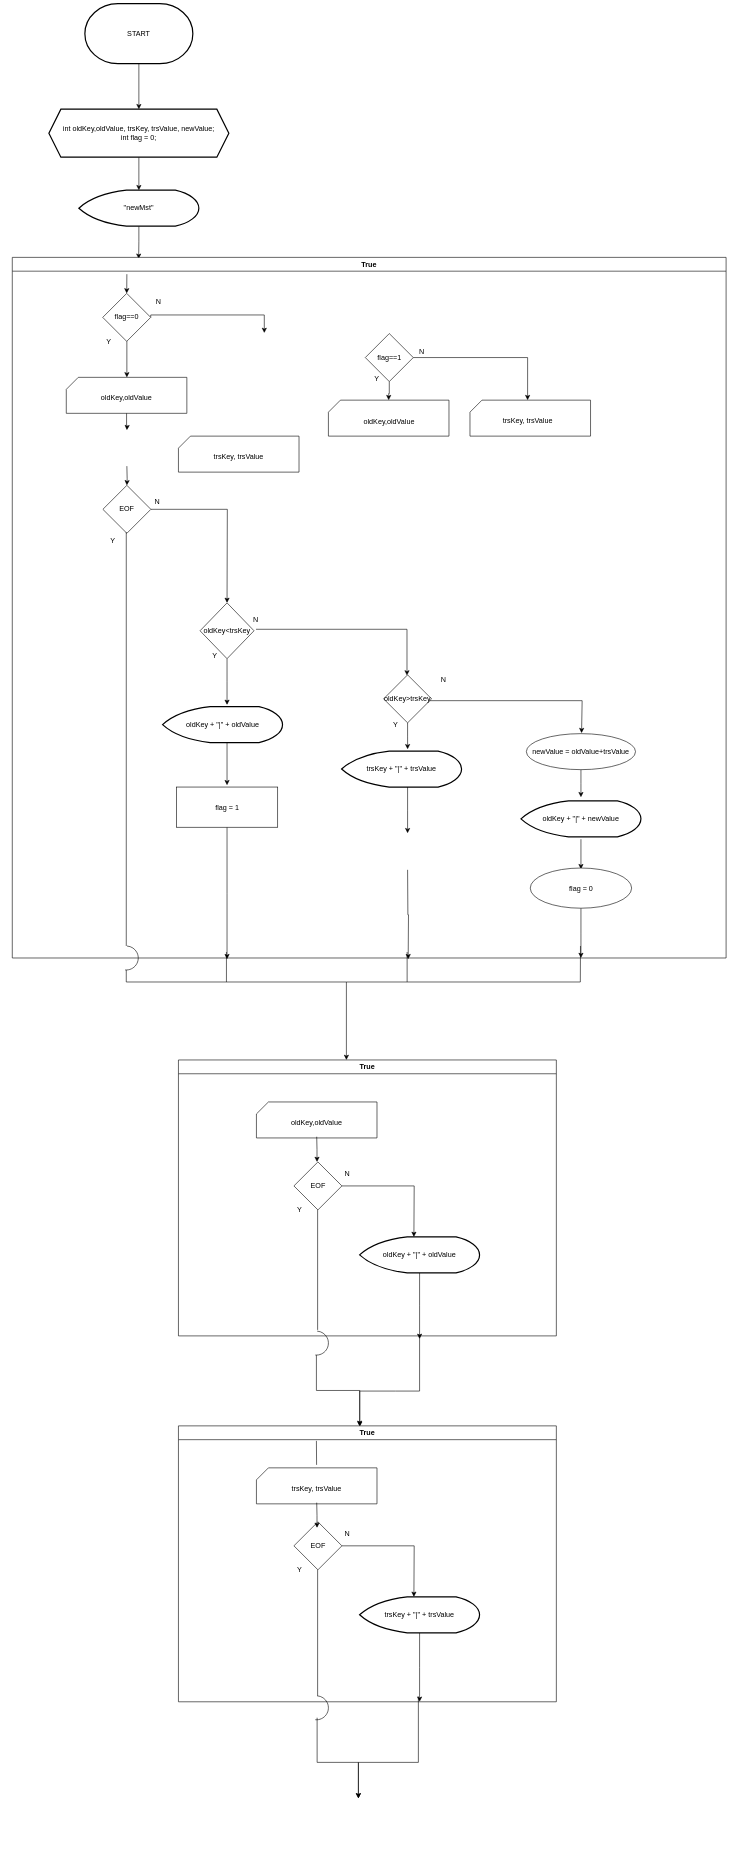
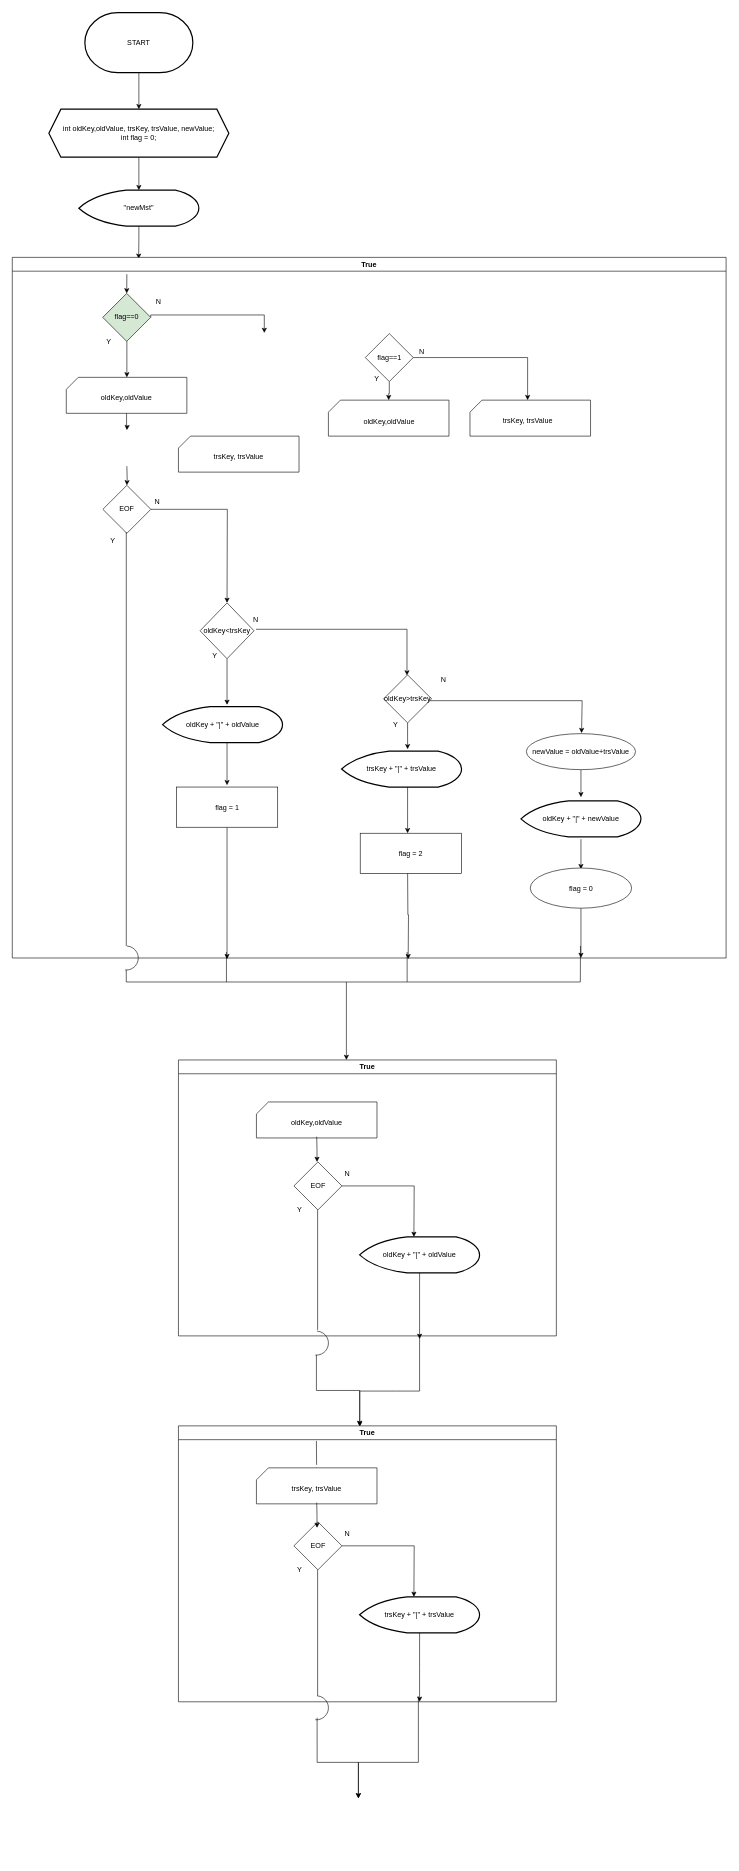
node "START": moved (139, 33) -> (139, 42)
node "flag==0": fillcolor #ffffff -> #d5e8d4
node "flag = 2": added
